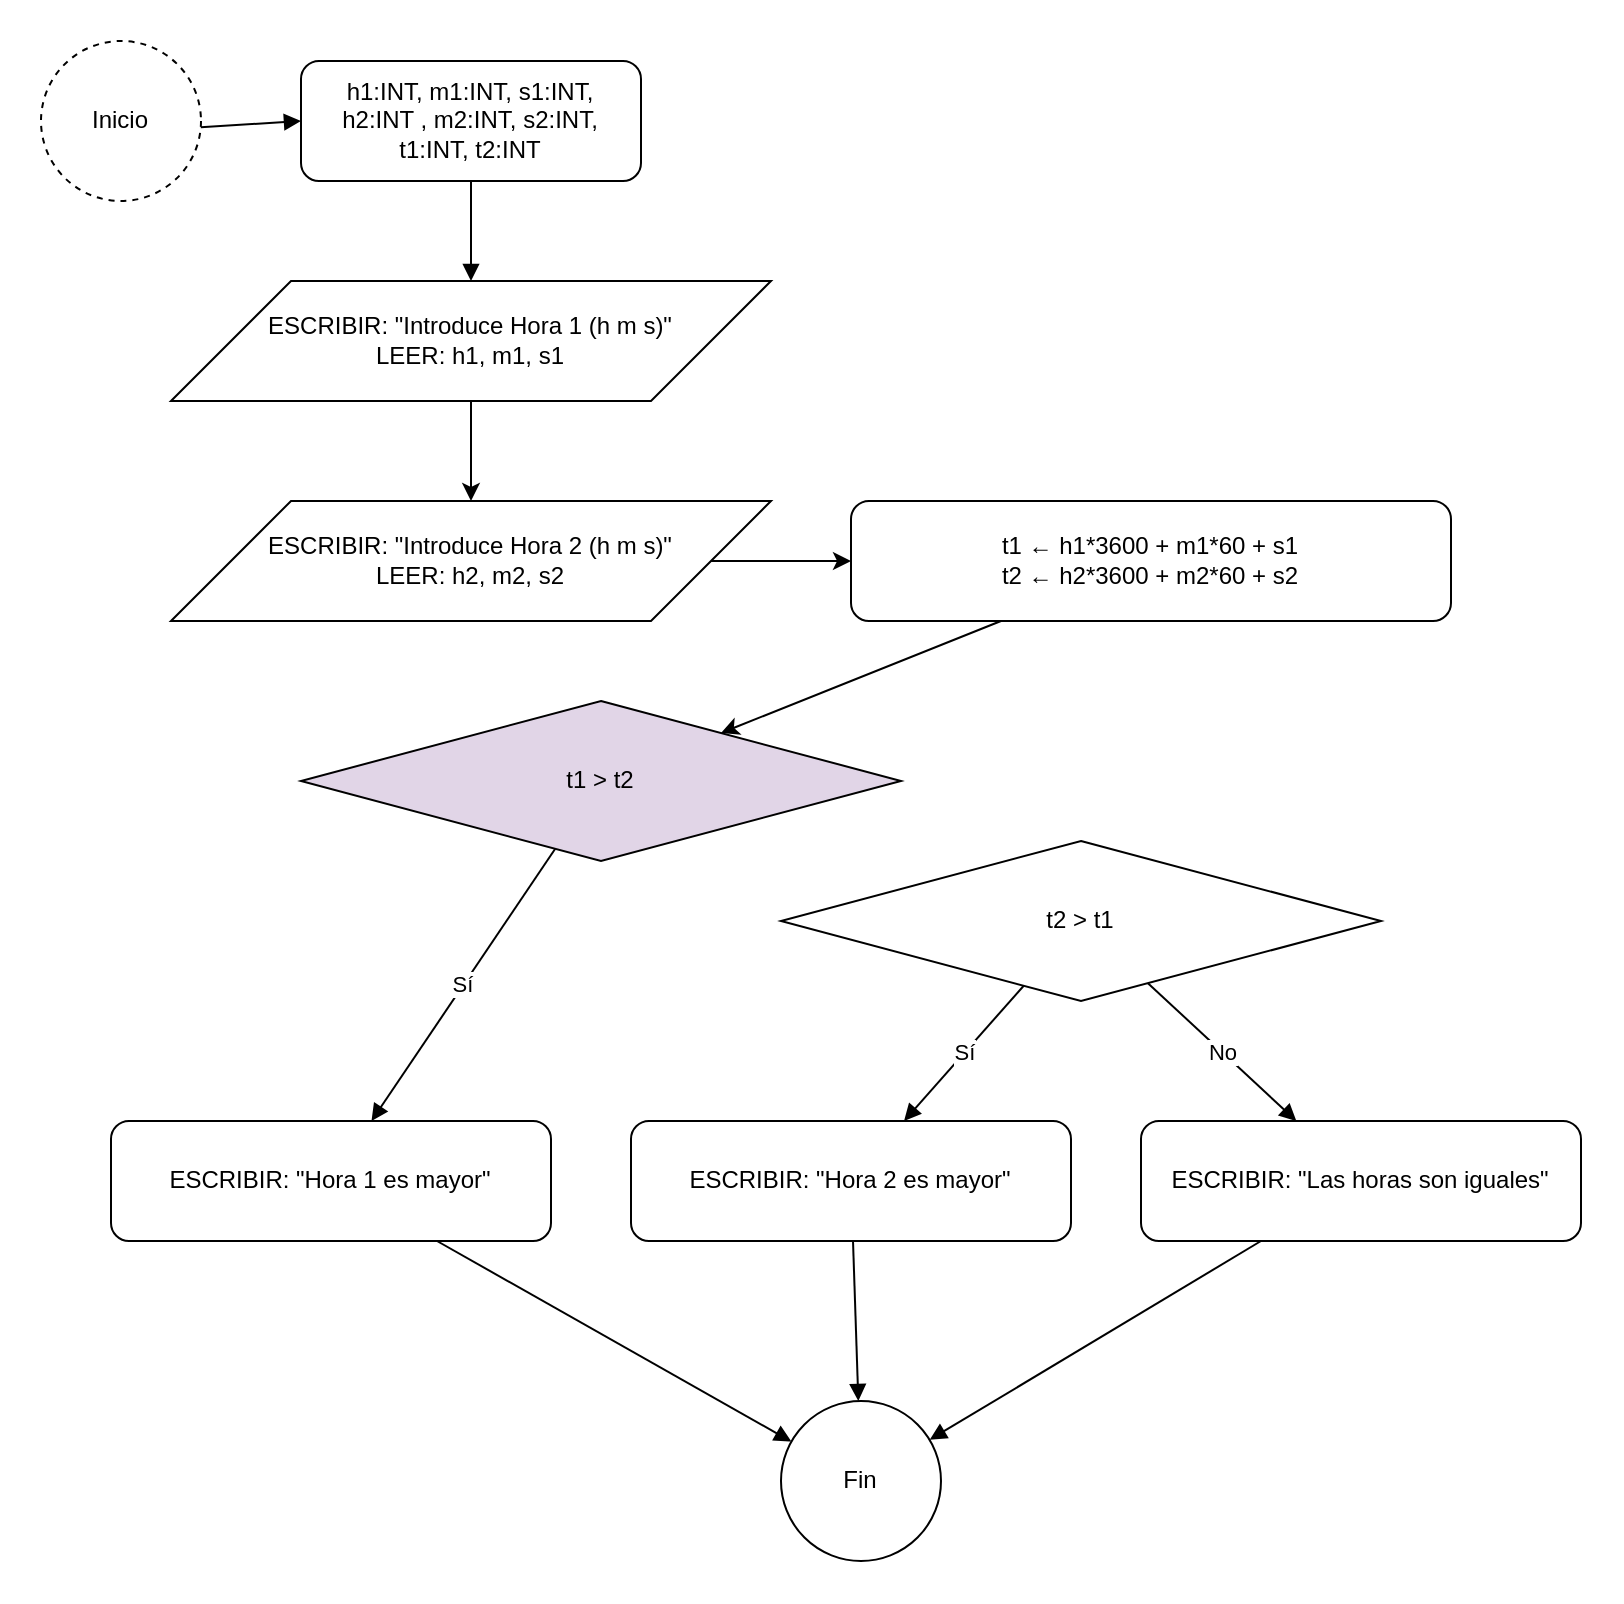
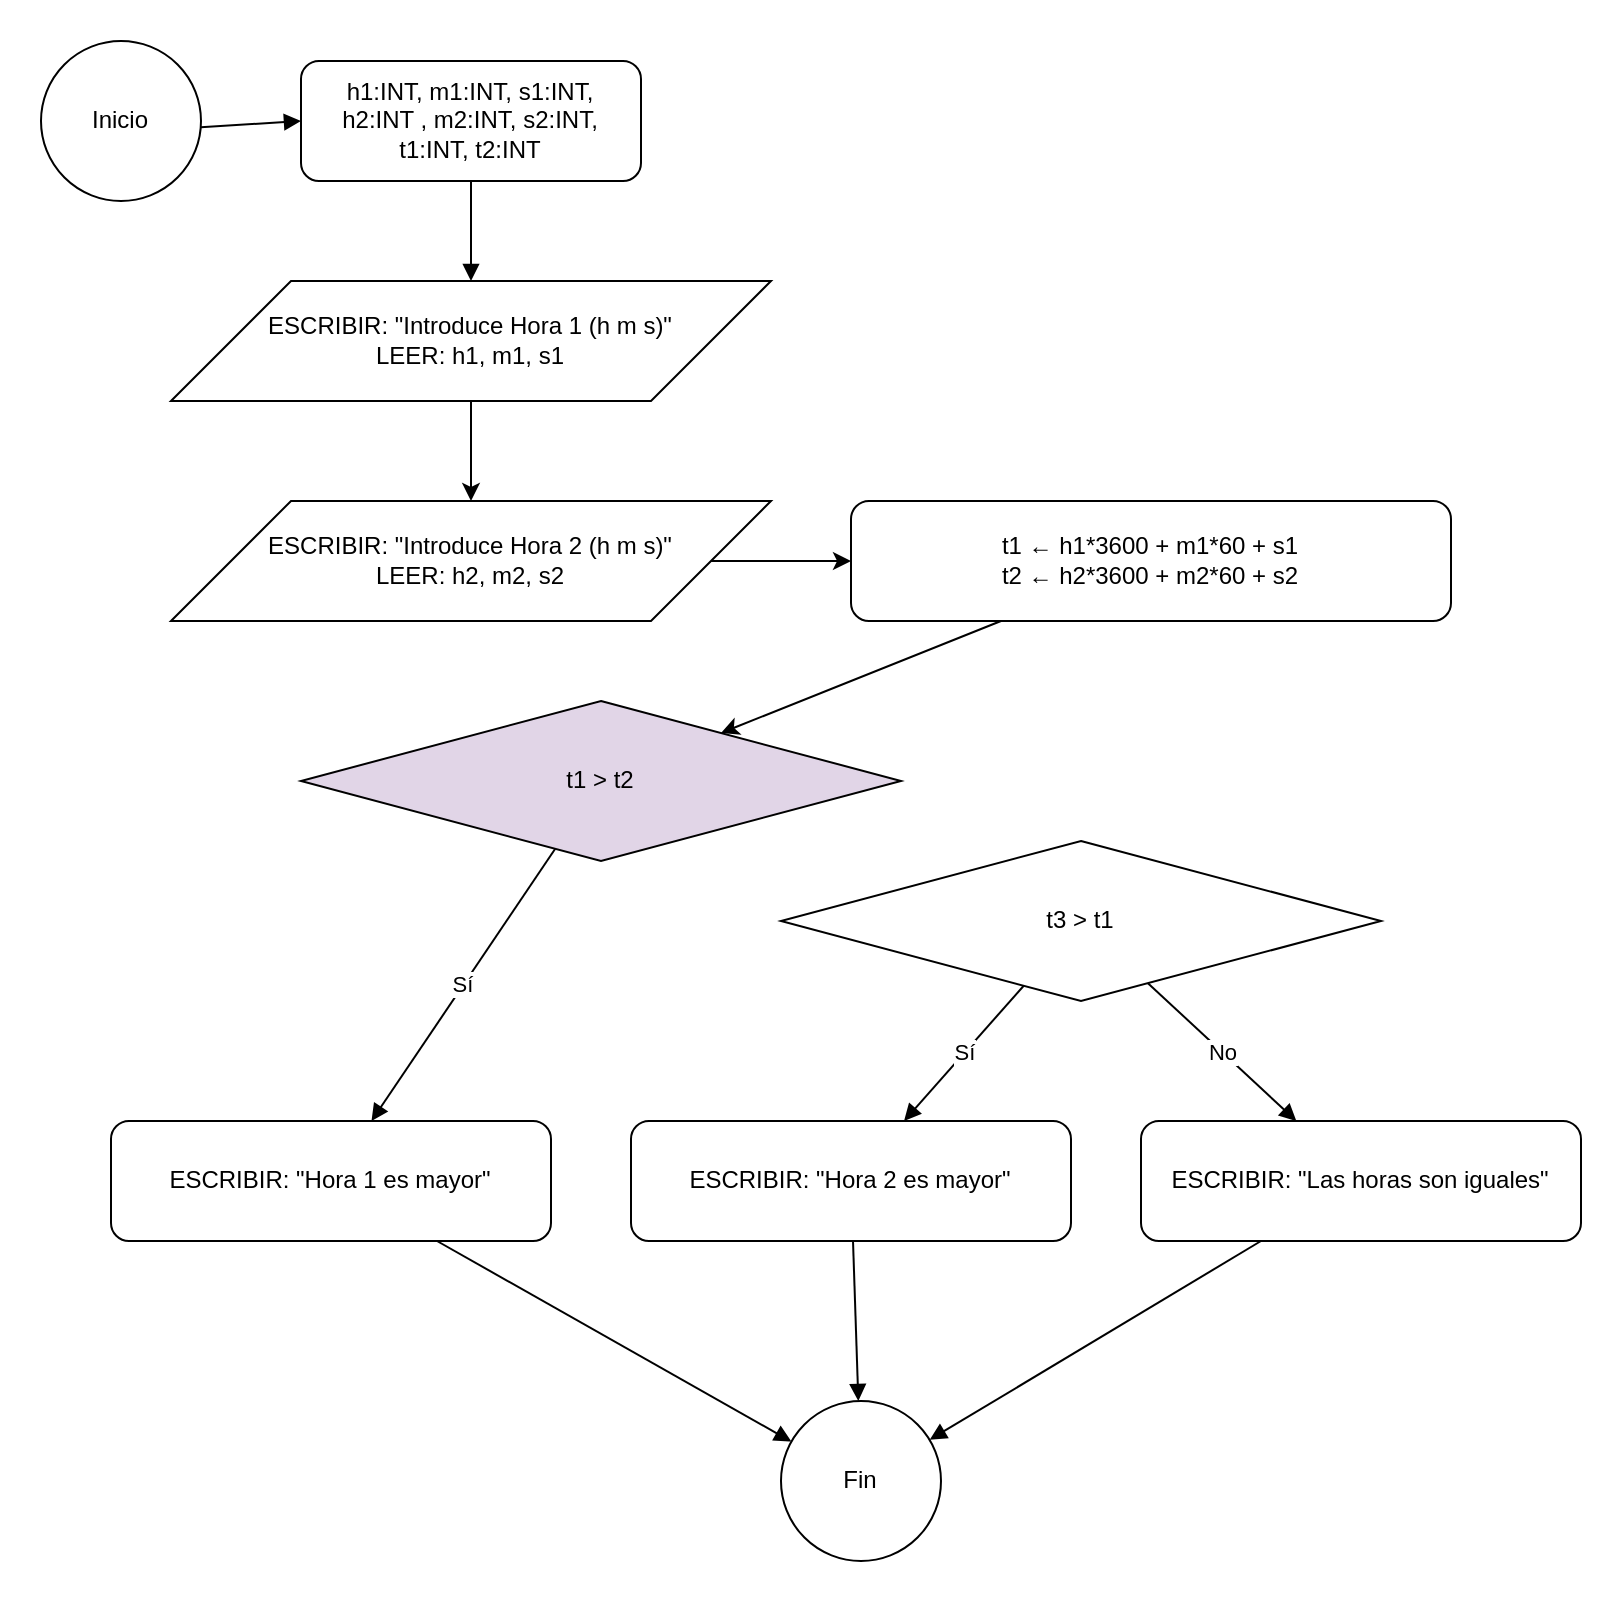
node "Inicio": style dashed -> solid
node "t2 > t1": label "t2 > t1" -> "t3 > t1"
